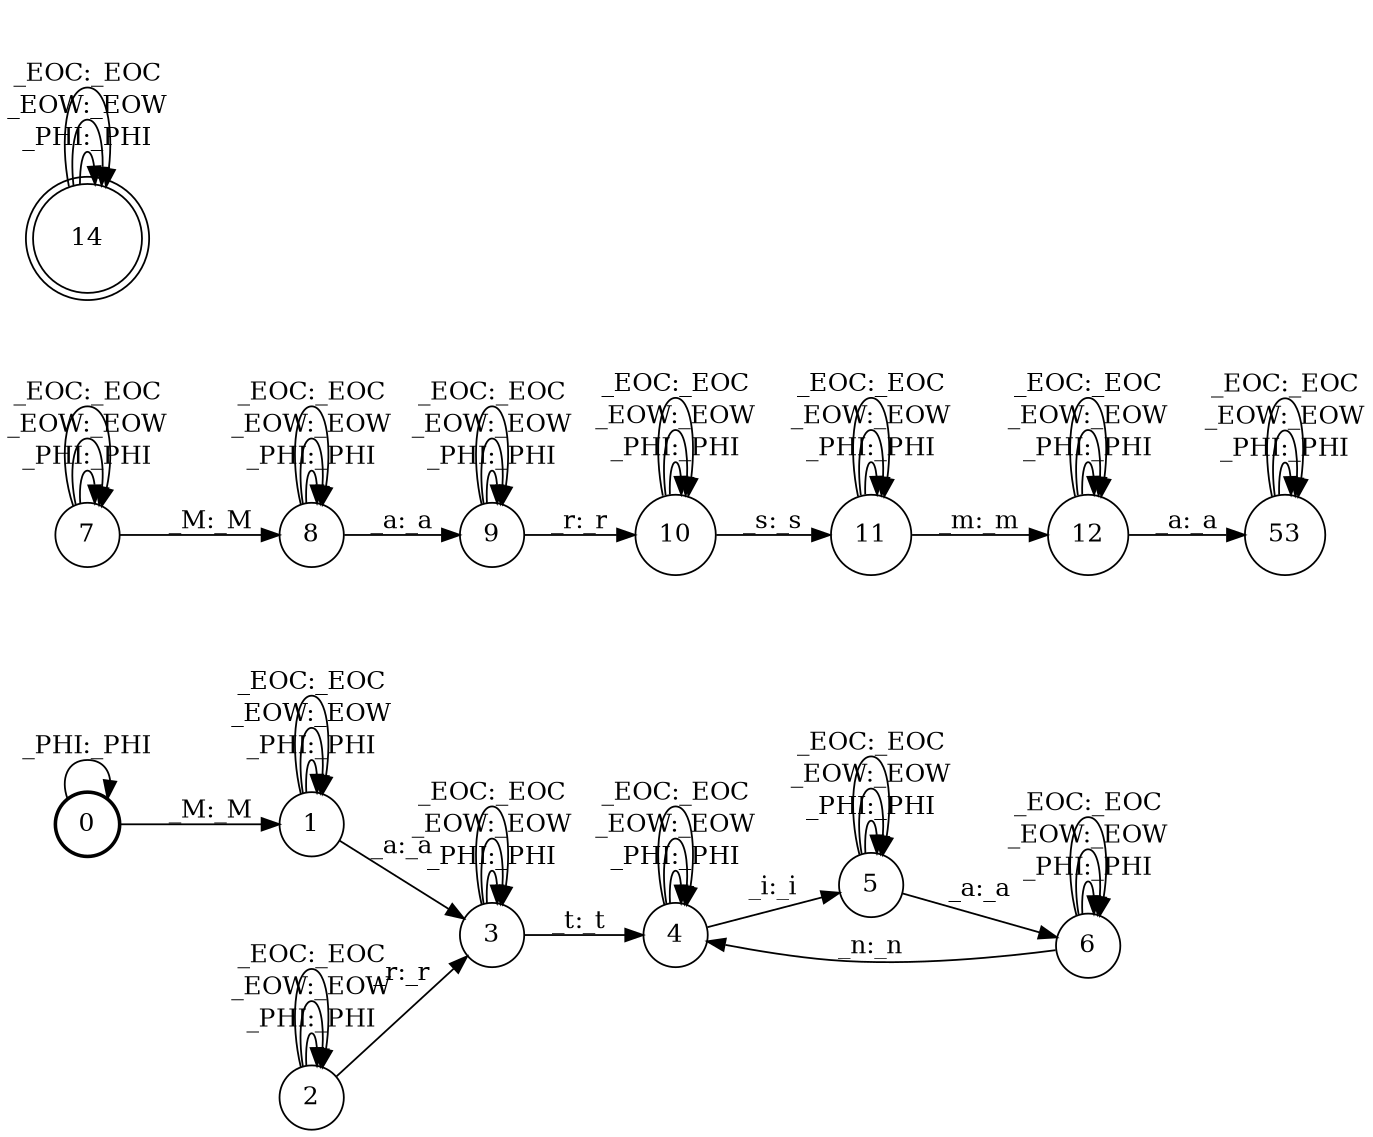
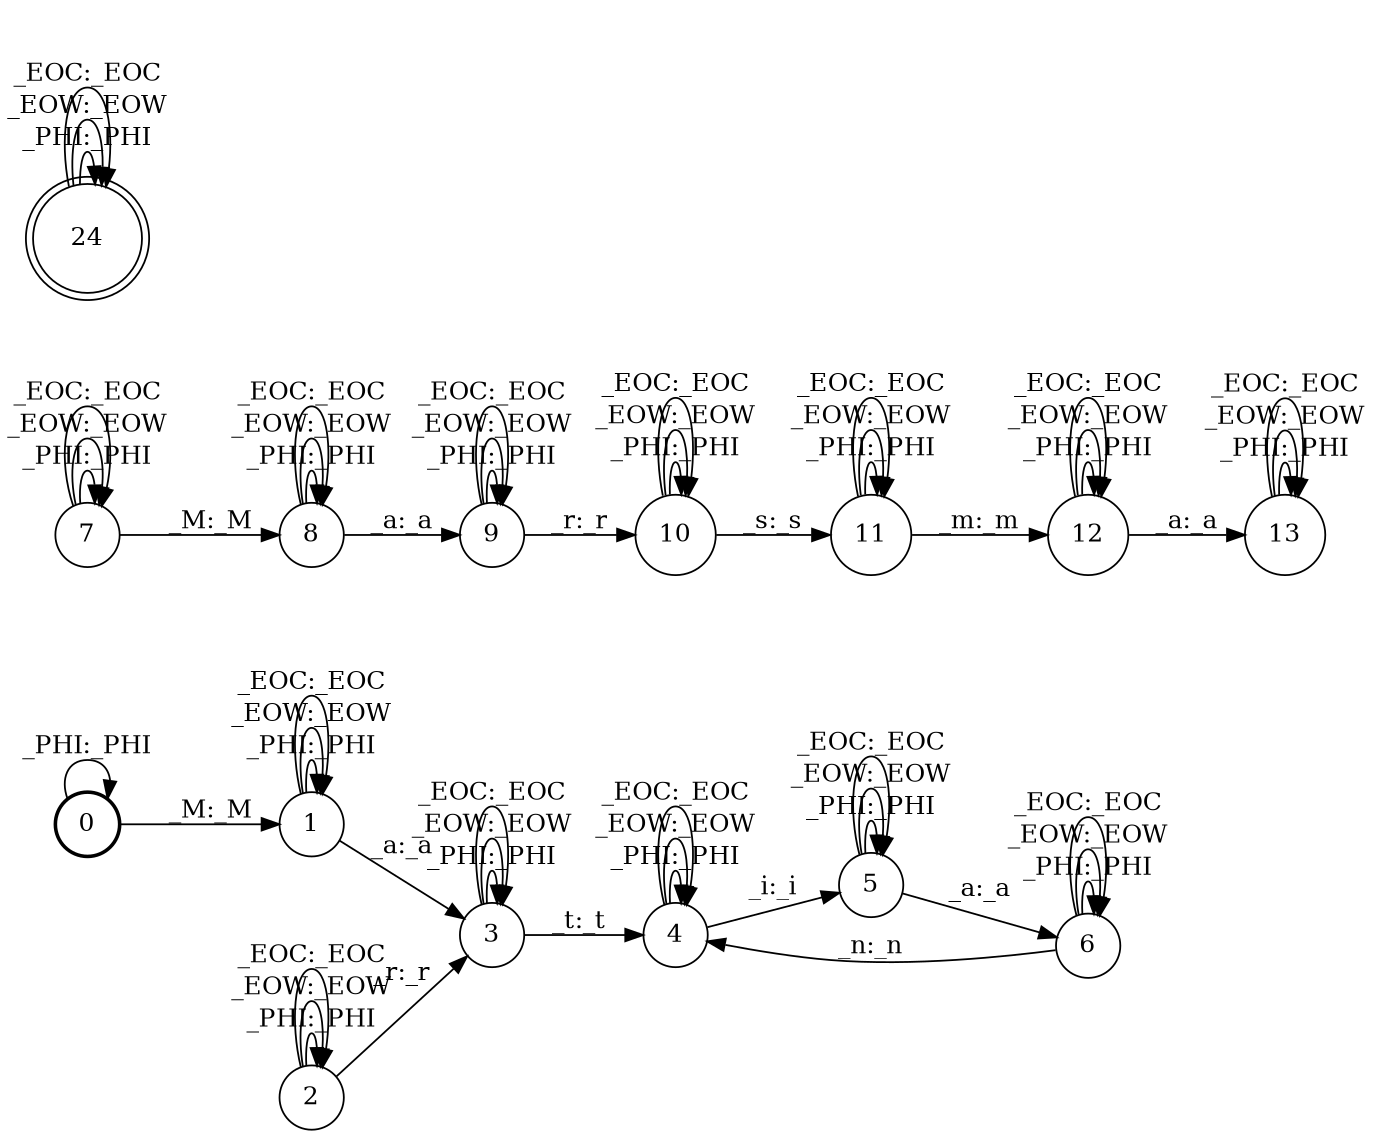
node "14": label "14" -> "24"
node "53": label "53" -> "13"
